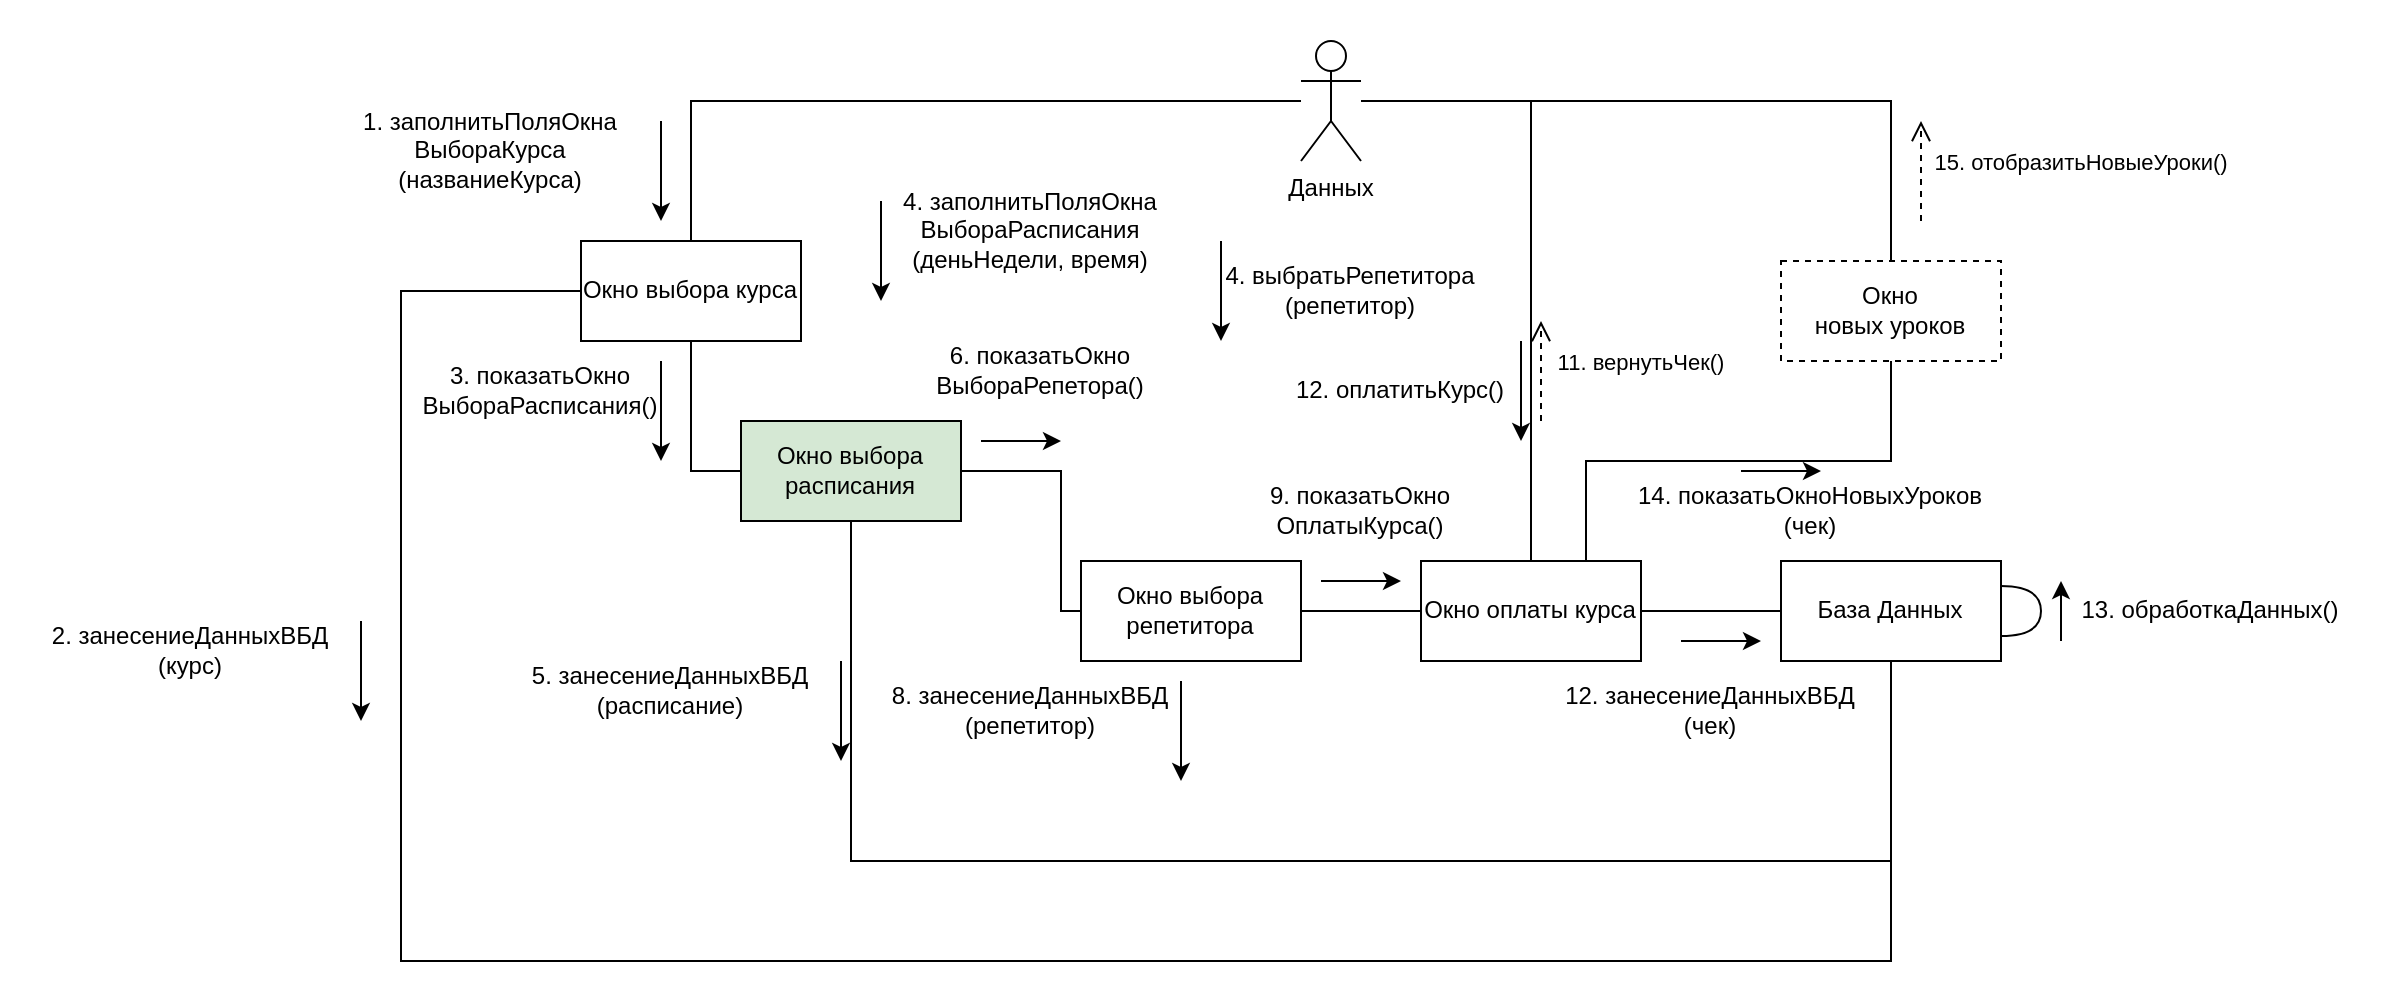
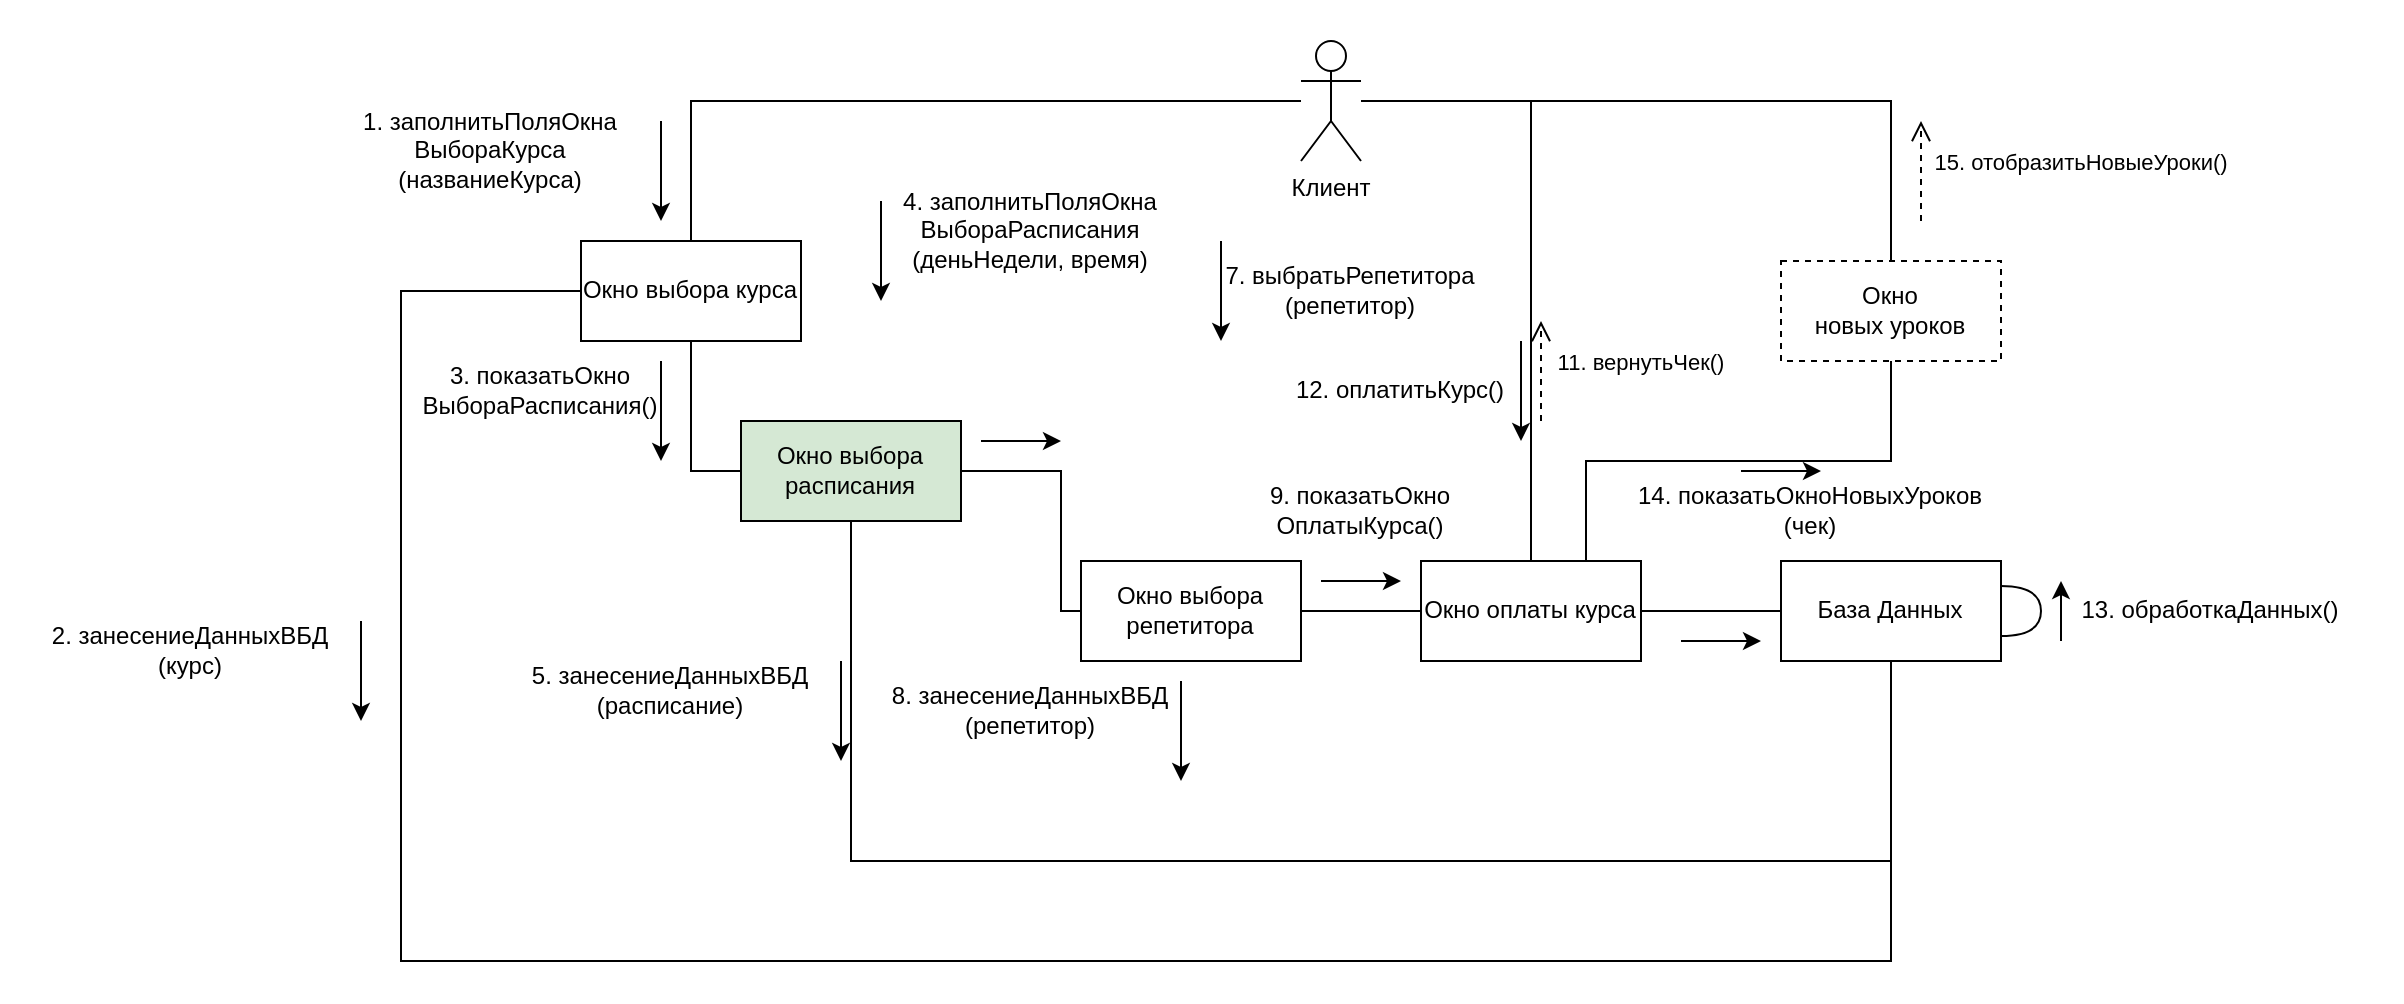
node "Данных": label "Данных" -> "Клиент"
node "4. выбратьРепетитора (репетитор)": label "4. выбратьРепетитора (репетитор)" -> "7. выбратьРепетитора (репетитор)"
node "6. показатьОкно ВыбораРепетора()": removed
node "12. занесениеДанныхВБД (чек)": removed
